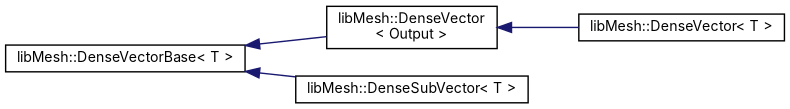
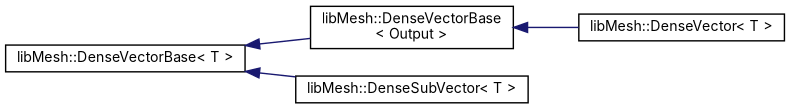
node "libMesh::DenseVector < Output >": label "libMesh::DenseVector < Output >" -> "libMesh::DenseVectorBase < Output >"
